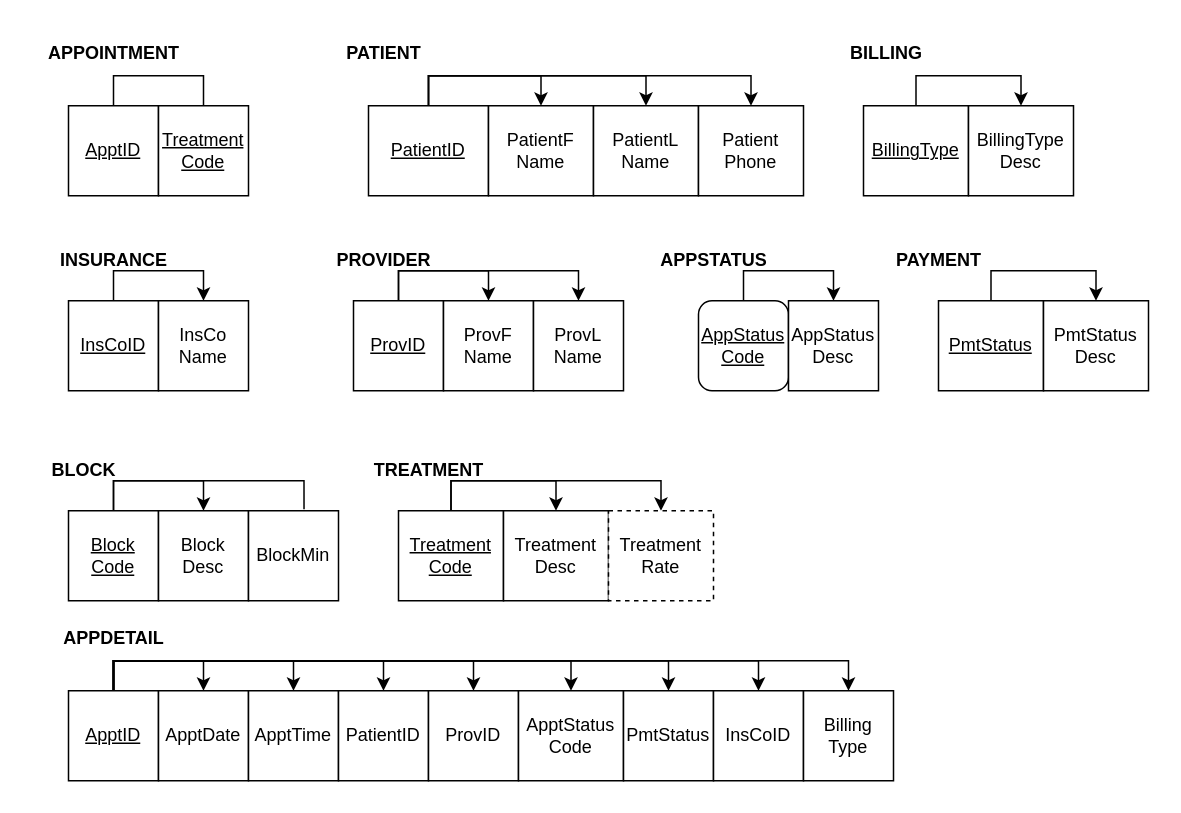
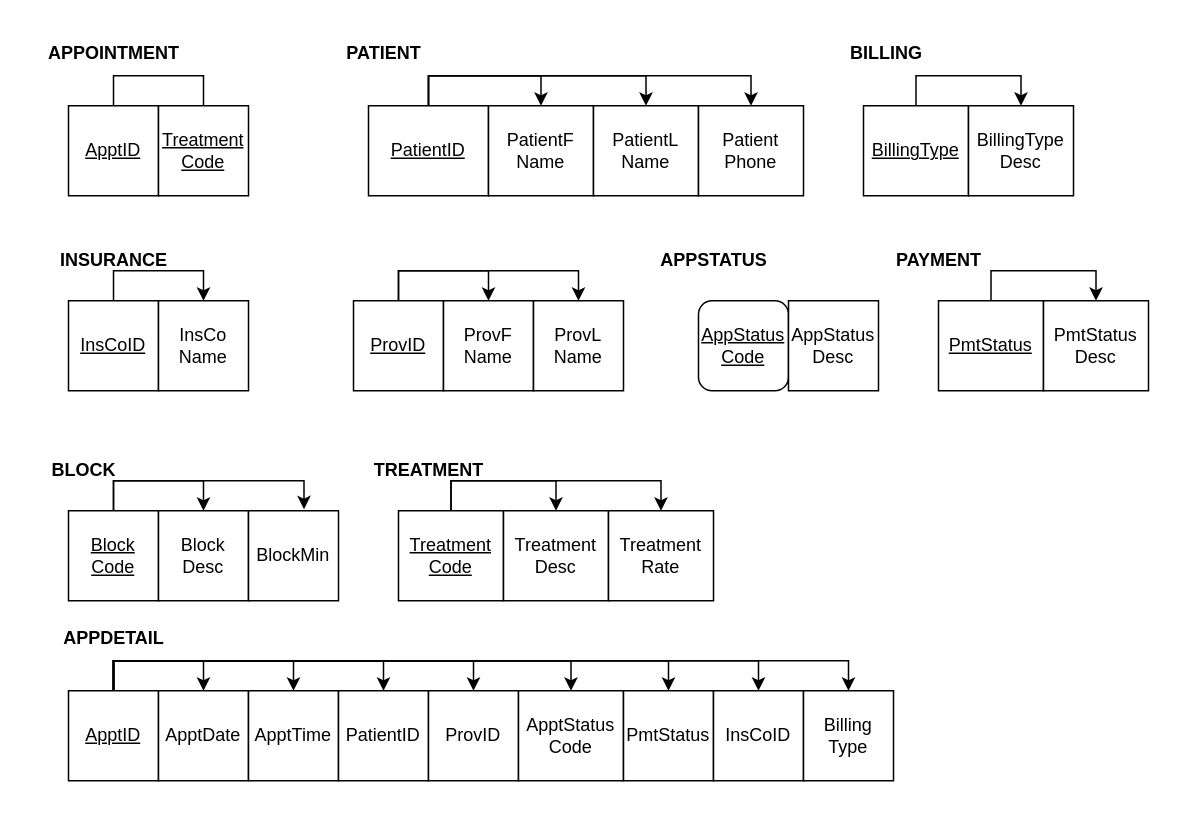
node "PROVIDER": removed
edge "AppStatus Code" -> "AppStatus Desc": removed
edge "Block Code" -- "BlockMin": arrowhead none -> classic
node "Treatment Rate": style dashed -> solid
